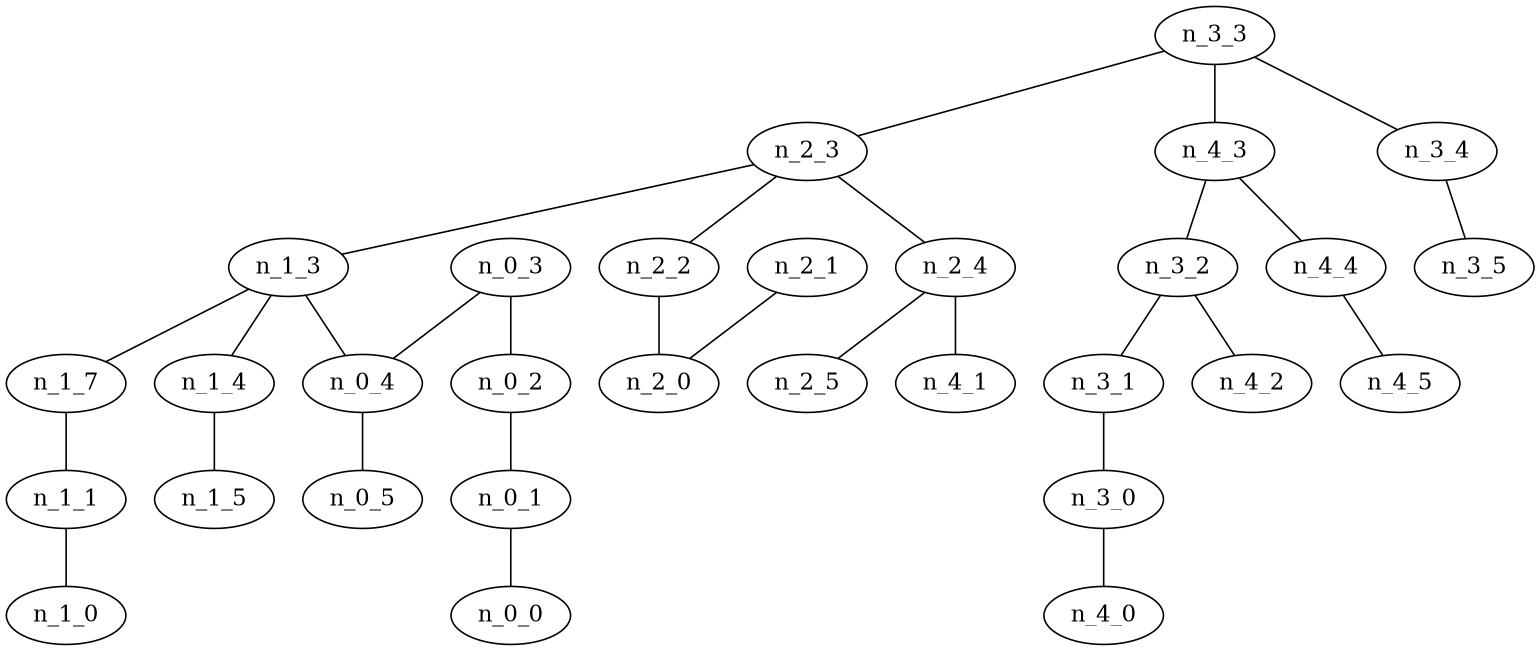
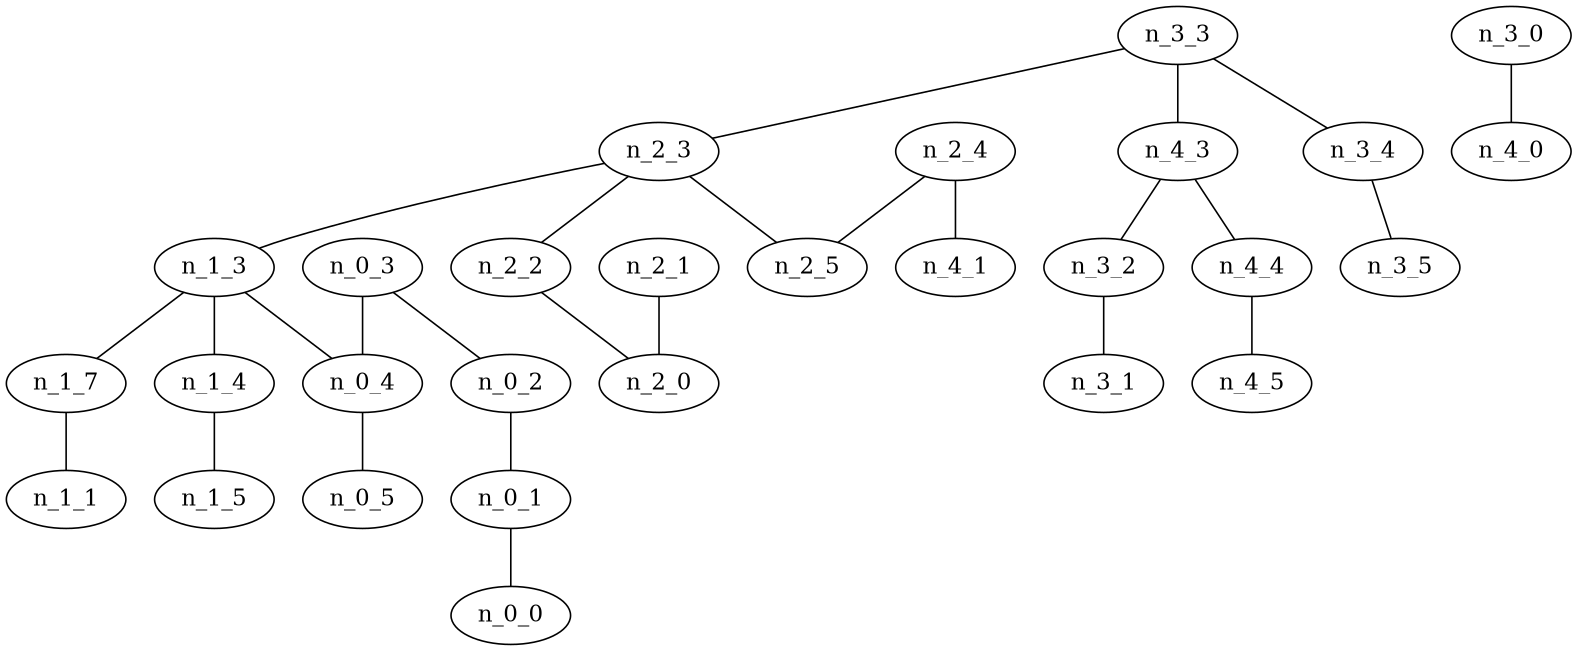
edge "n_2_3" -- "n_2_4": now "n_2_3" -- "n_2_5"
node "n_4_2": removed
edge "n_3_1" -- "n_3_0": removed
node "n_1_0": removed
